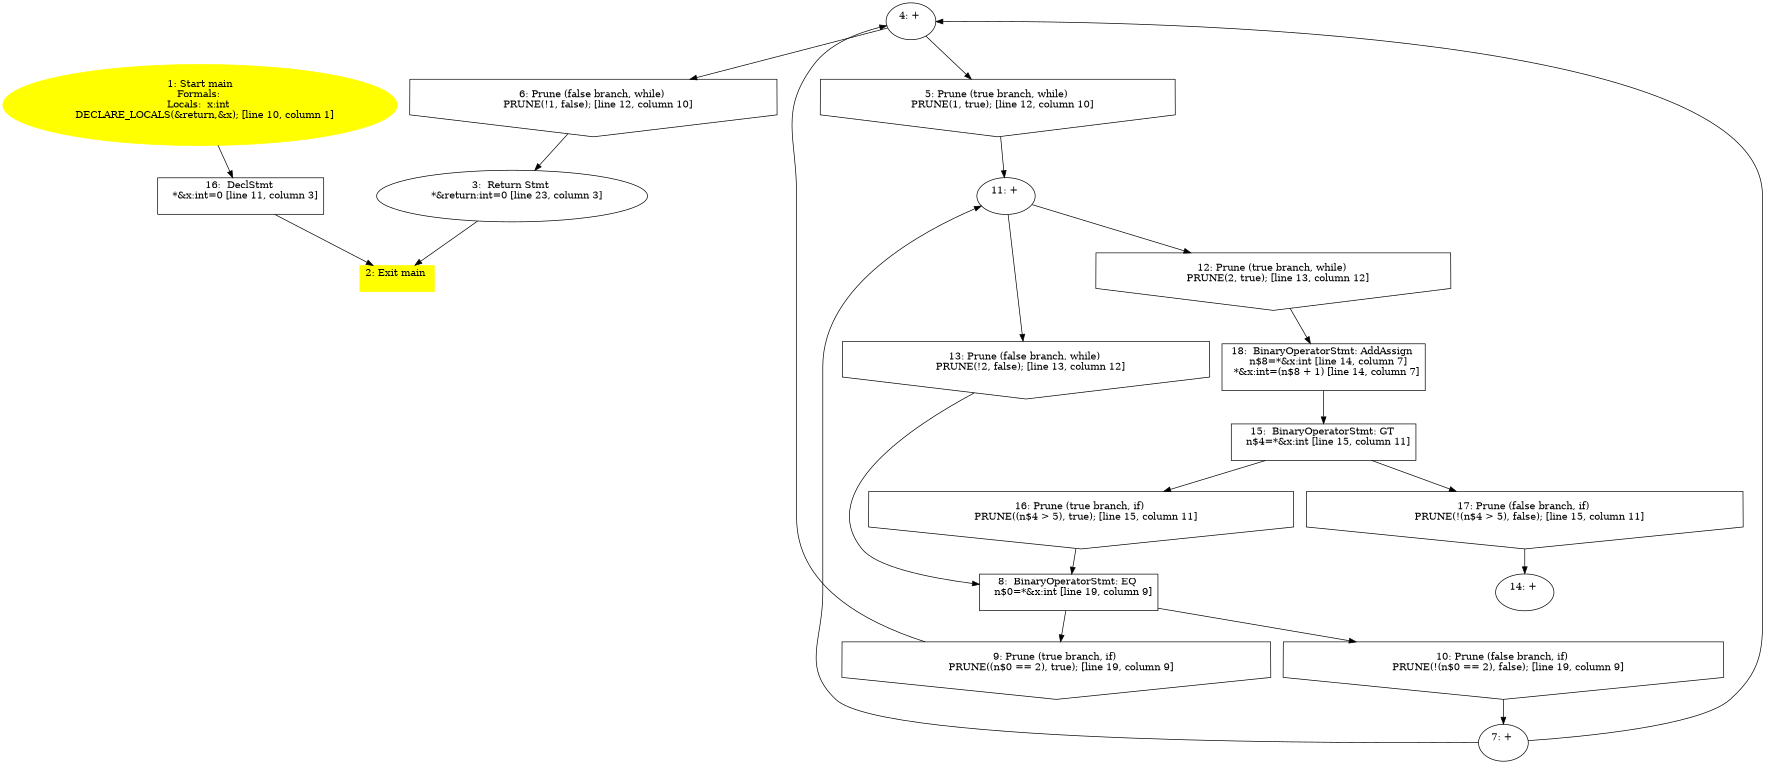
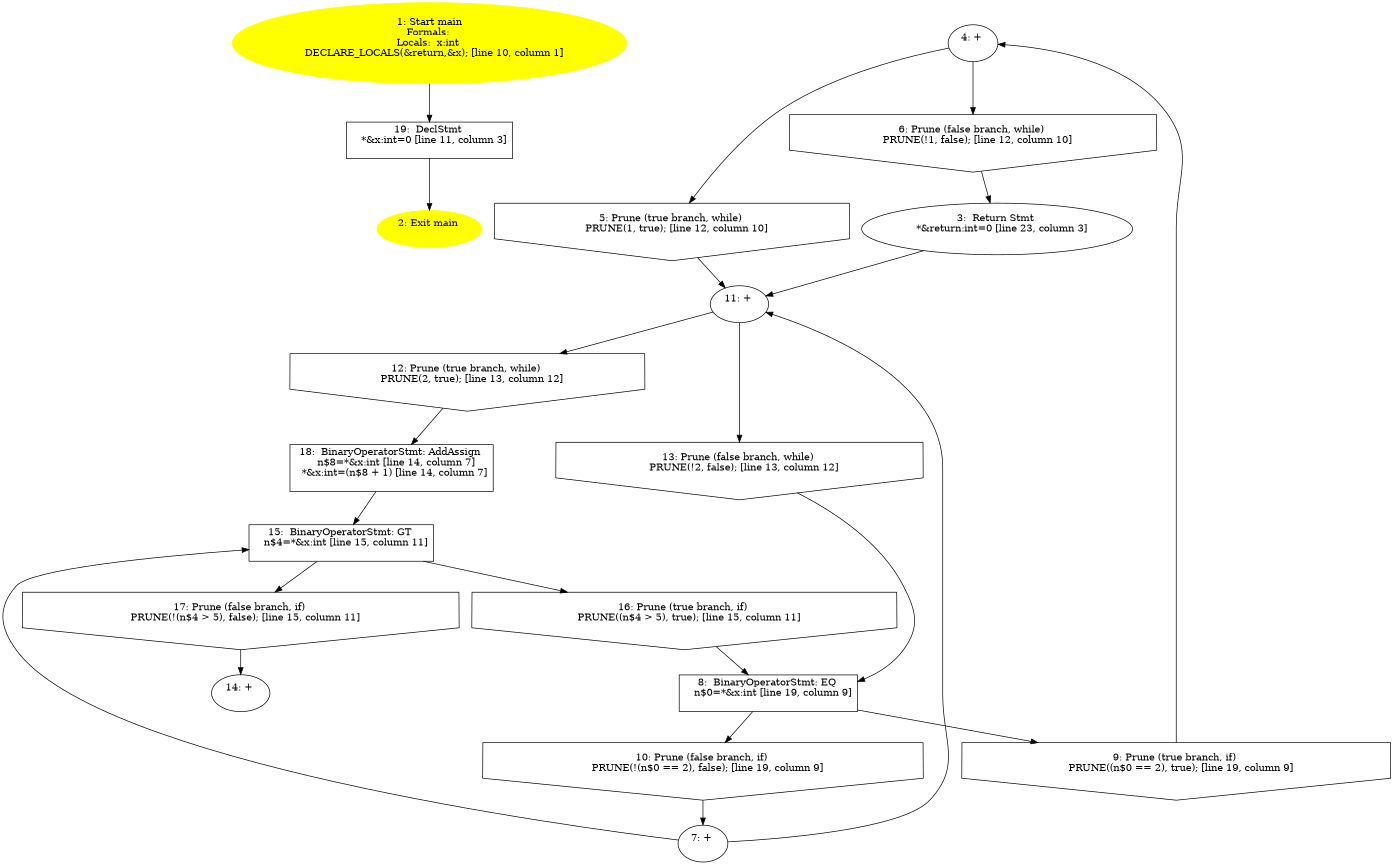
edge "7: +" -> "4: +": now "7: +" -> "15:  BinaryOperatorStmt: GT n$4=*&x:int [line 15, column 11]"
node "16:  DeclStmt *&x:int=0 [line 11, column 3]": label "16:  DeclStmt *&x:int=0 [line 11, column 3]" -> "19:  DeclStmt *&x:int=0 [line 11, column 3]"
edge "3:  Return Stmt *&return:int=0 [line 23, column 3]" -> "2: Exit main": now "3:  Return Stmt *&return:int=0 [line 23, column 3]" -> "11: +"
node "2: Exit main": shape box -> ellipse
